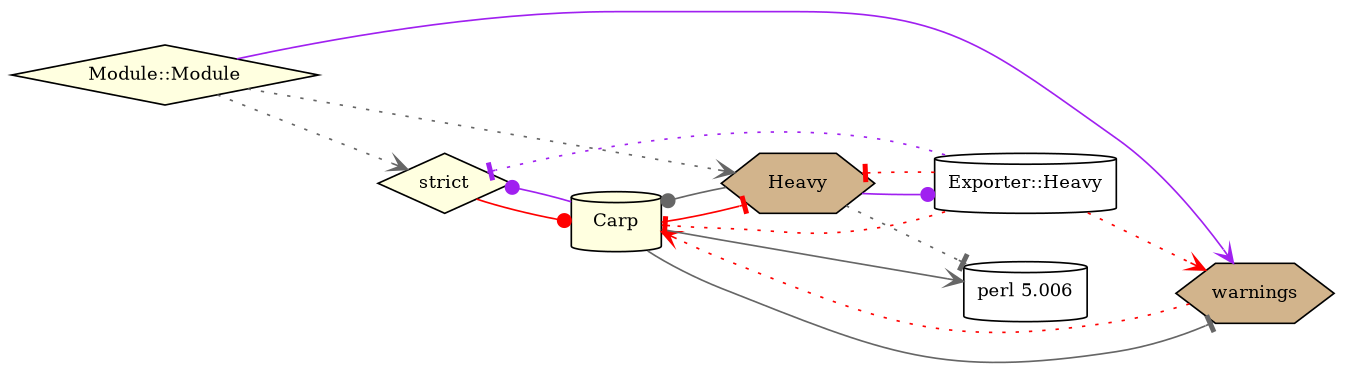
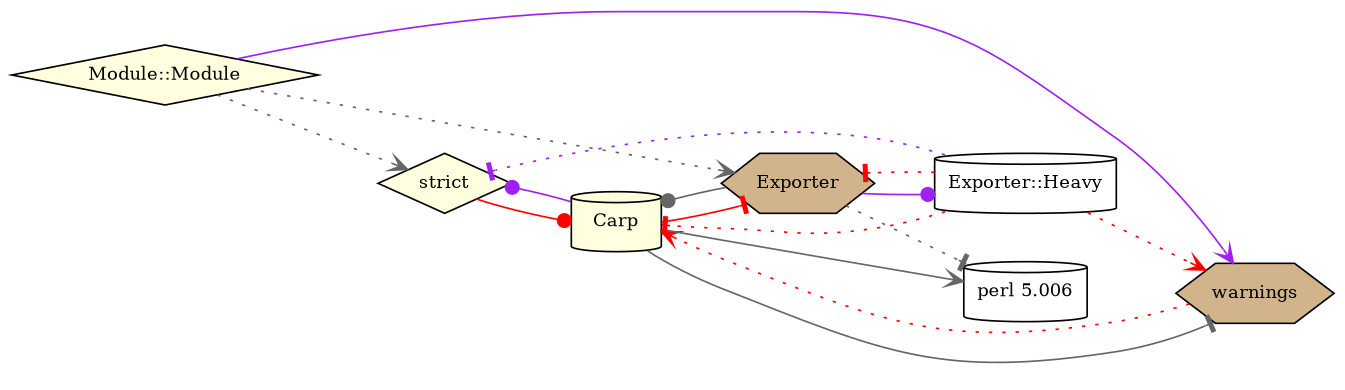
node "Heavy": label "Heavy" -> "Exporter"
